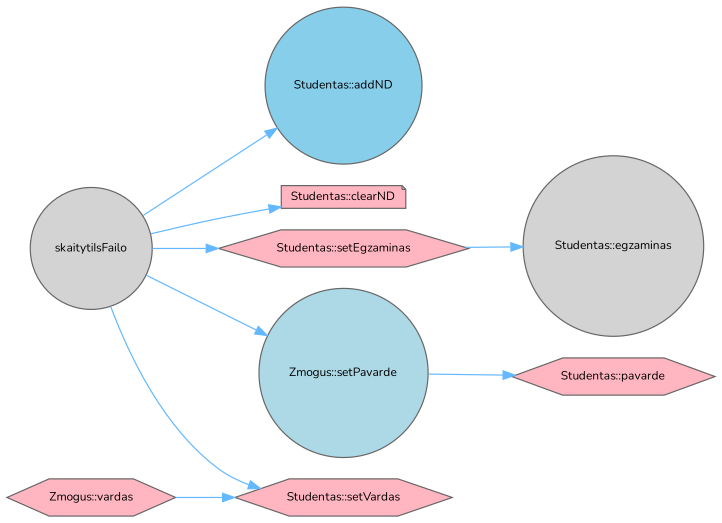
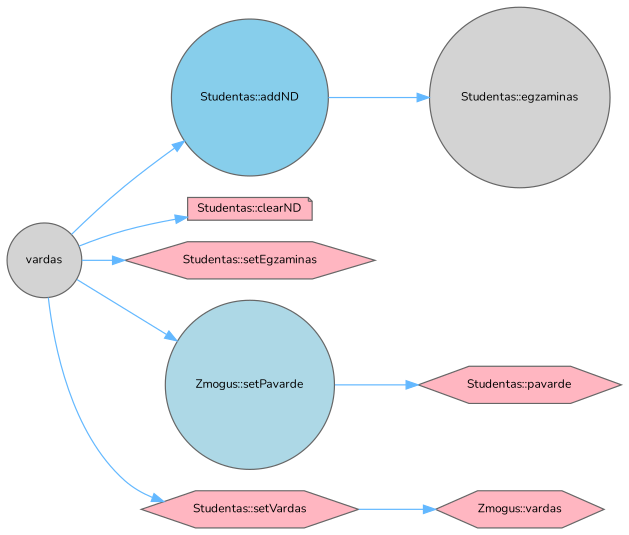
edge "Studentas::setEgzaminas" -> "Studentas::egzaminas": now "Studentas::addND" -> "Studentas::egzaminas"
node "skaitytiIsFailo": label "skaitytiIsFailo" -> "vardas"
edge "Zmogus::vardas" -> "Studentas::setVardas": reversed
